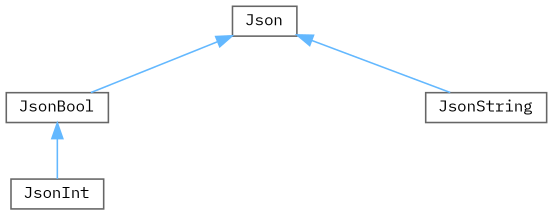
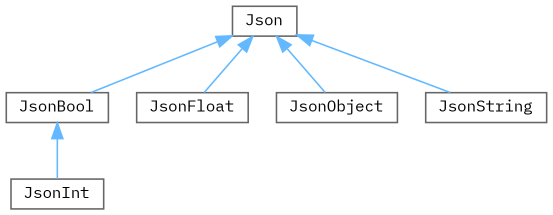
node "JsonFloat": added
node "JsonObject": added
